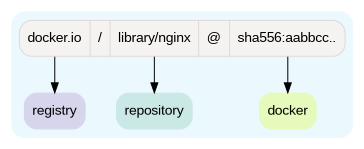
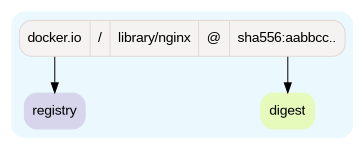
node "repository": removed
node "docker": label "docker" -> "digest"
